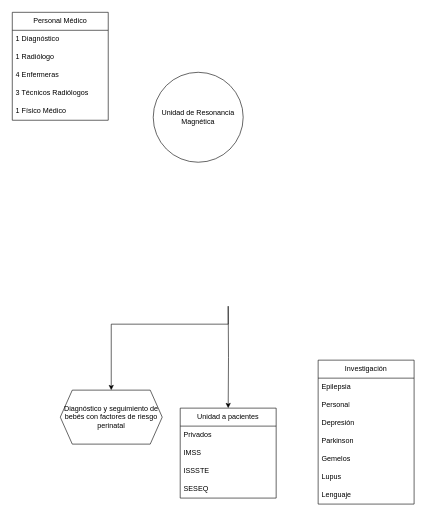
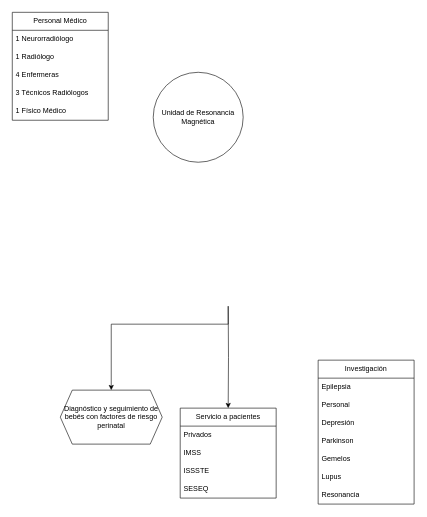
node "1 Diagnóstico": label "1 Diagnóstico" -> "1 Neurorradiólogo"
node "Unidad a pacientes": label "Unidad a pacientes" -> "Servicio a pacientes"
node "Lenguaje": label "Lenguaje" -> "Resonancia"
